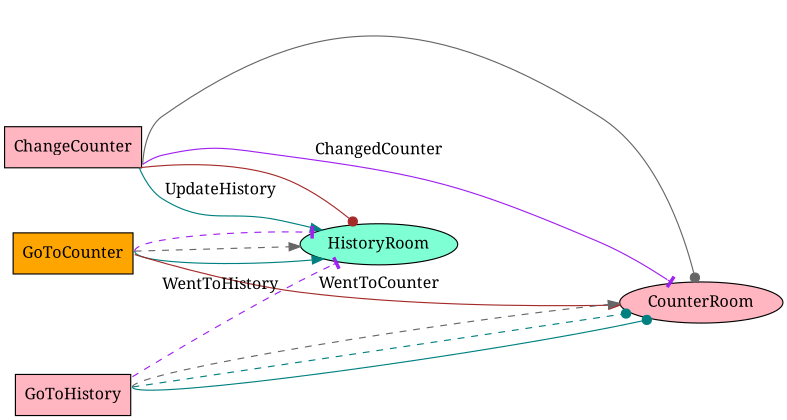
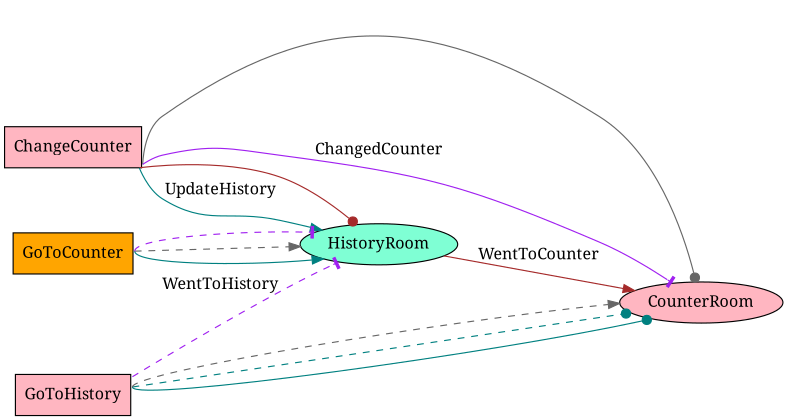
edge "GoToCounter" -> "CounterRoom": now "HistoryRoom" -> "CounterRoom"
